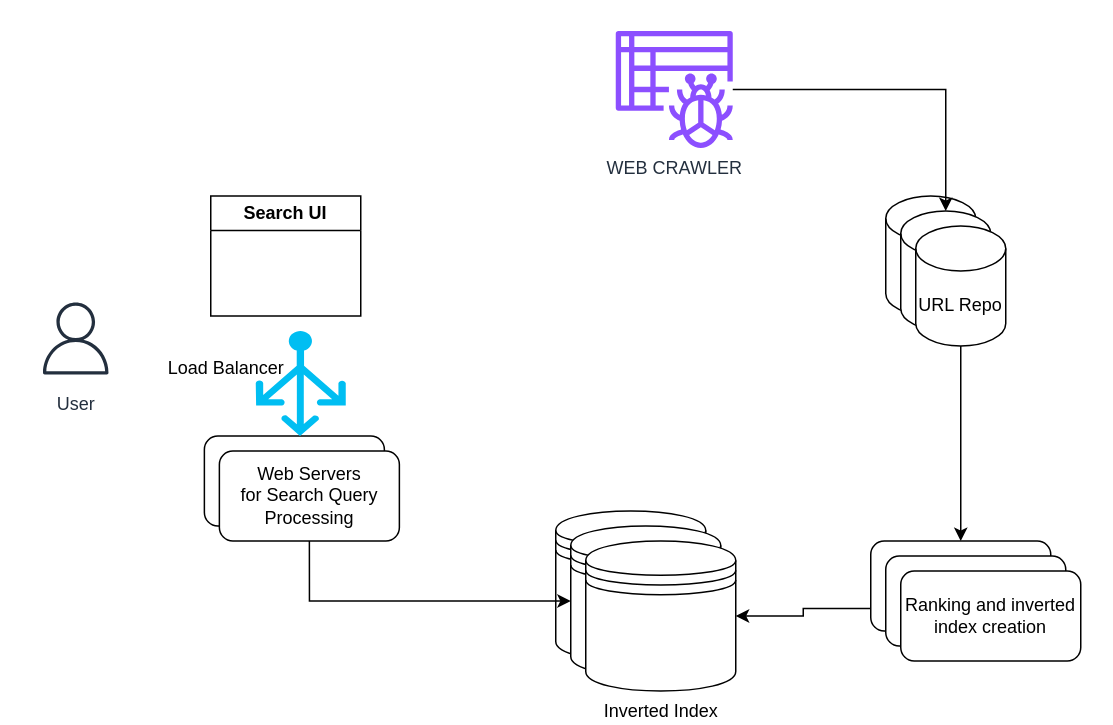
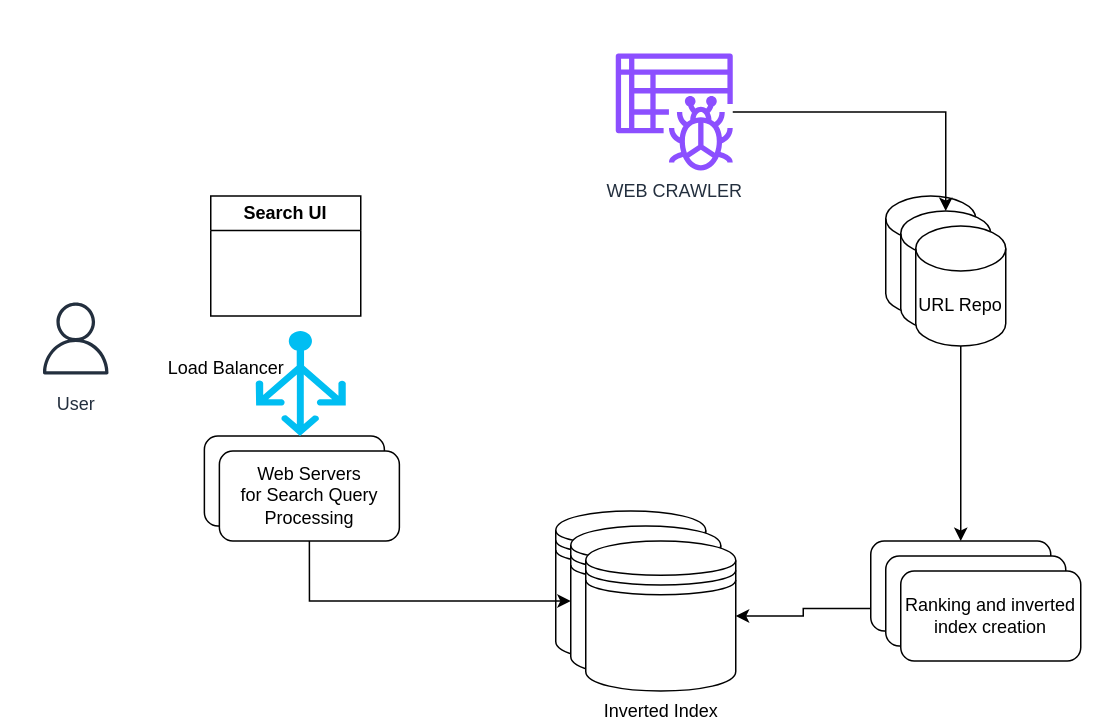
node "WEB CRAWLER": moved (674, 89) -> (674, 112)
